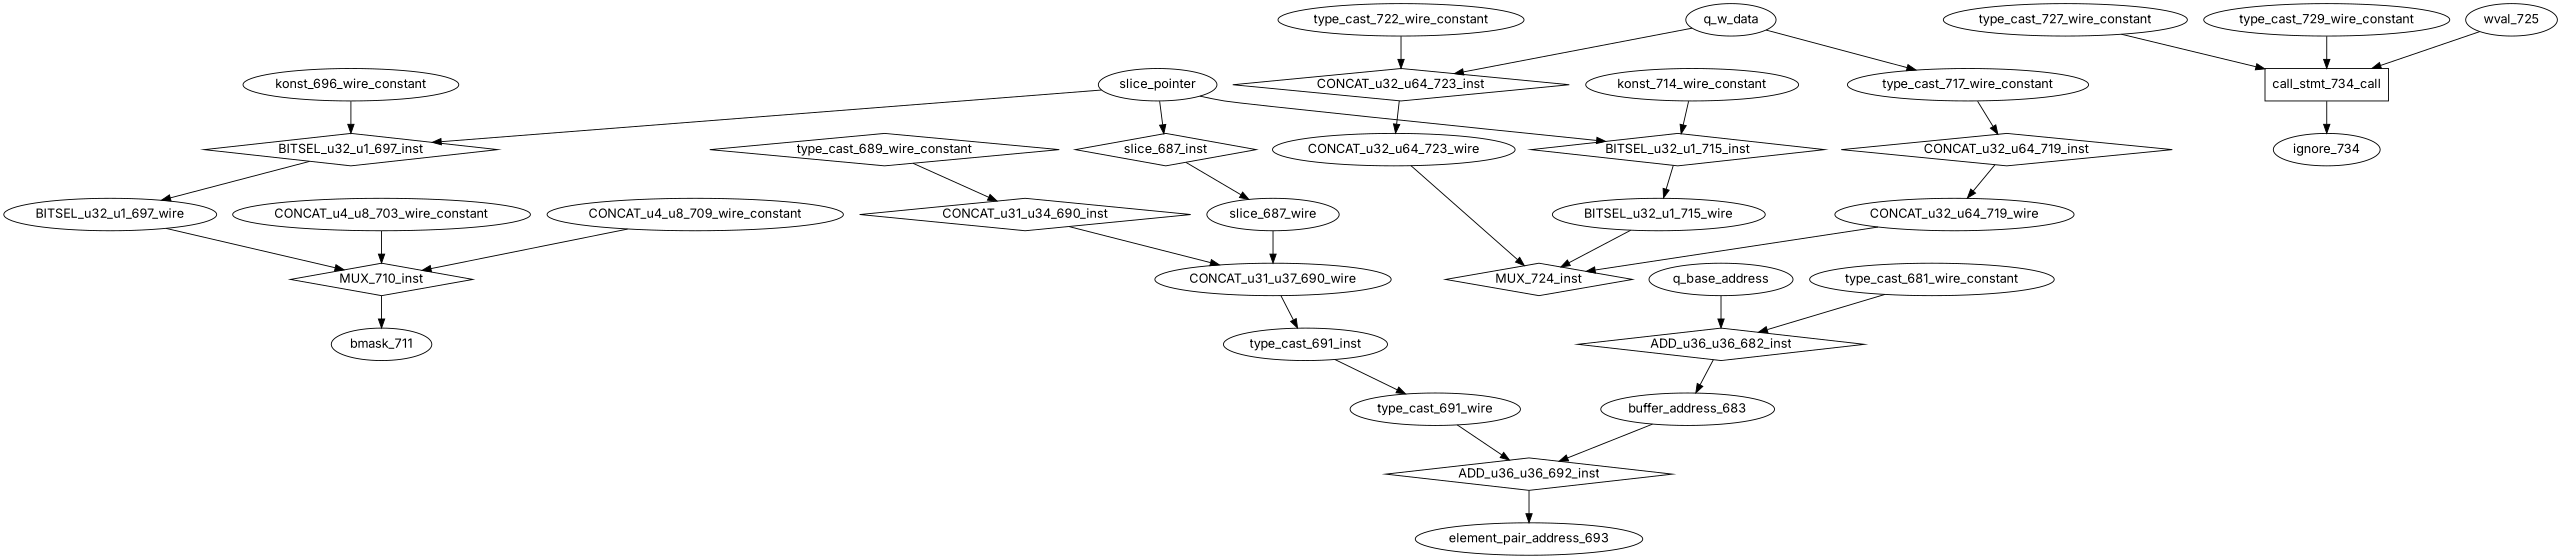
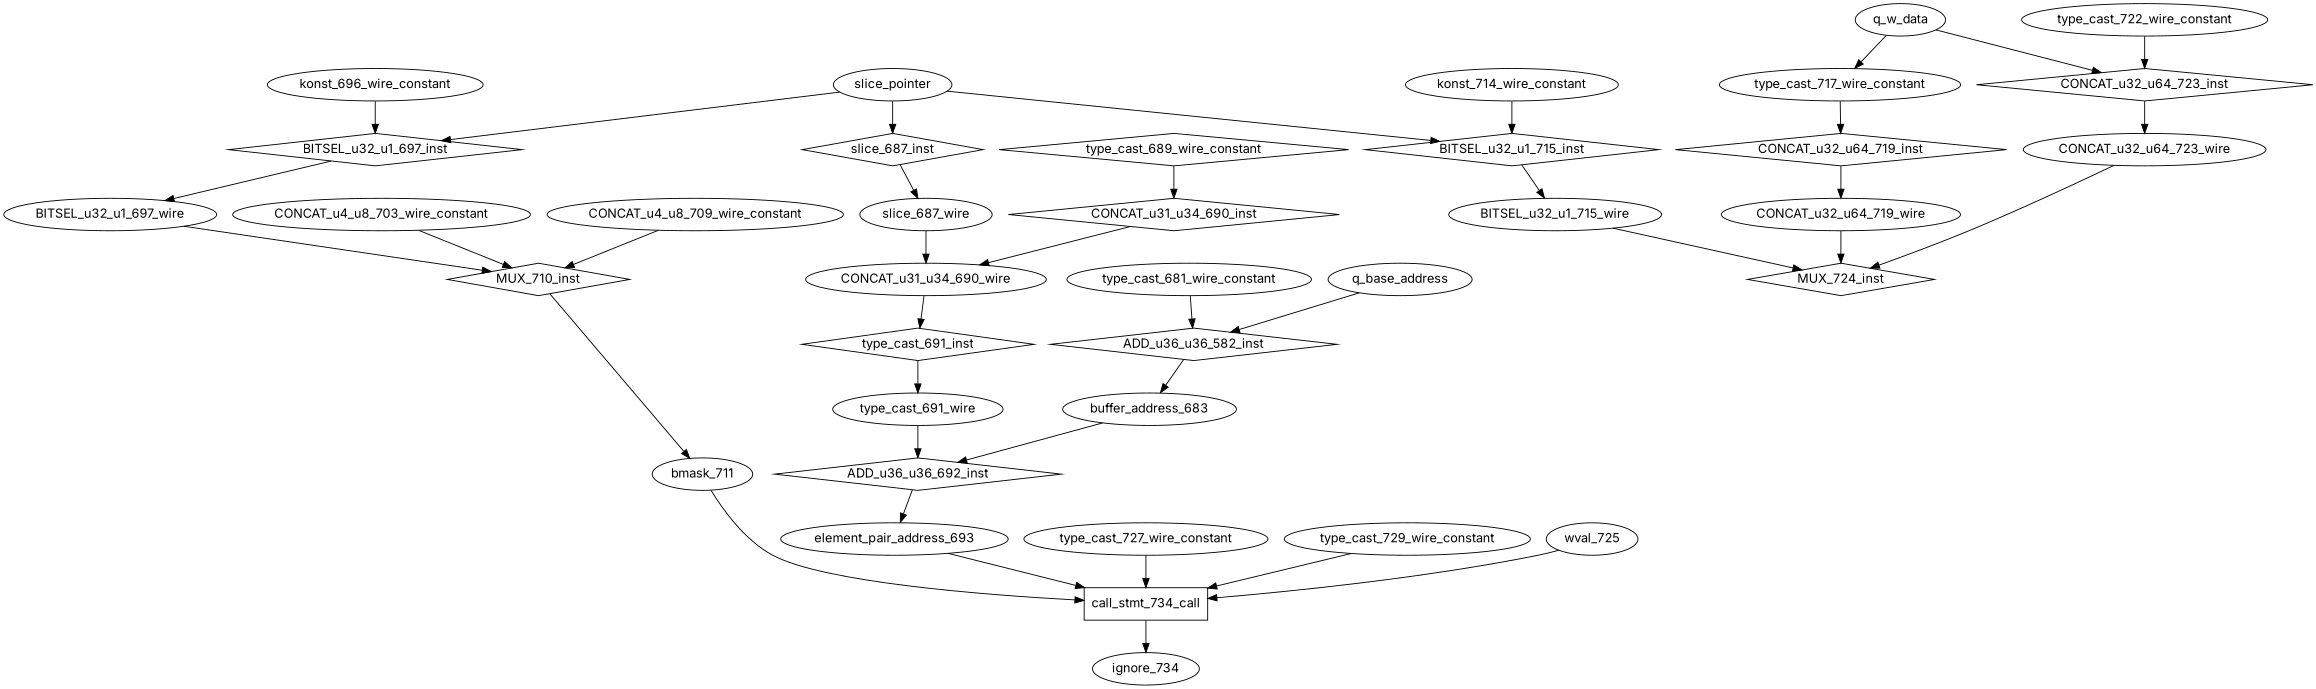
node "CONCAT_u31_u37_690_wire": label "CONCAT_u31_u37_690_wire" -> "CONCAT_u31_u34_690_wire"
node "type_cast_691_inst": shape ellipse -> diamond
node "ADD_u36_u36_682_inst": label "ADD_u36_u36_682_inst" -> "ADD_u36_u36_582_inst"
edge "element_pair_address_693" -> "call_stmt_734_call": added
edge "bmask_711" -> "call_stmt_734_call": added
